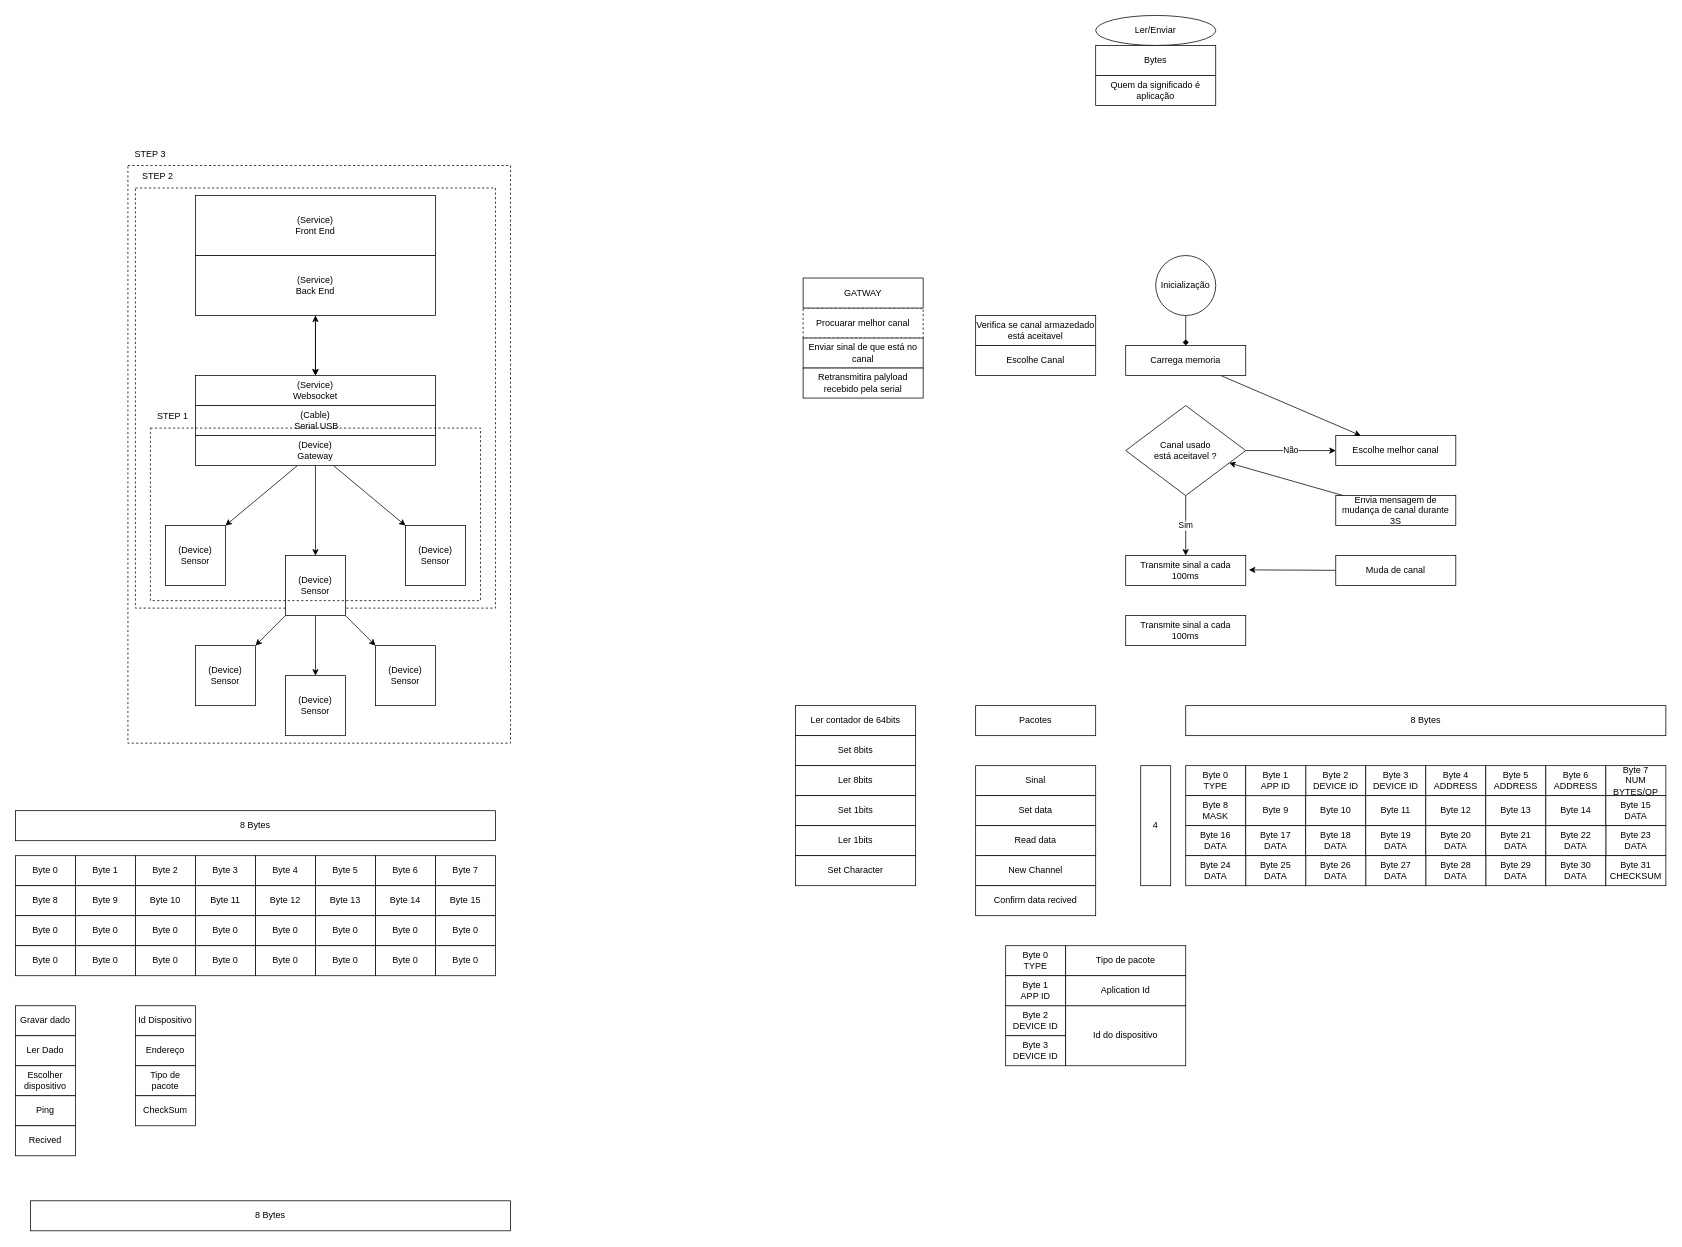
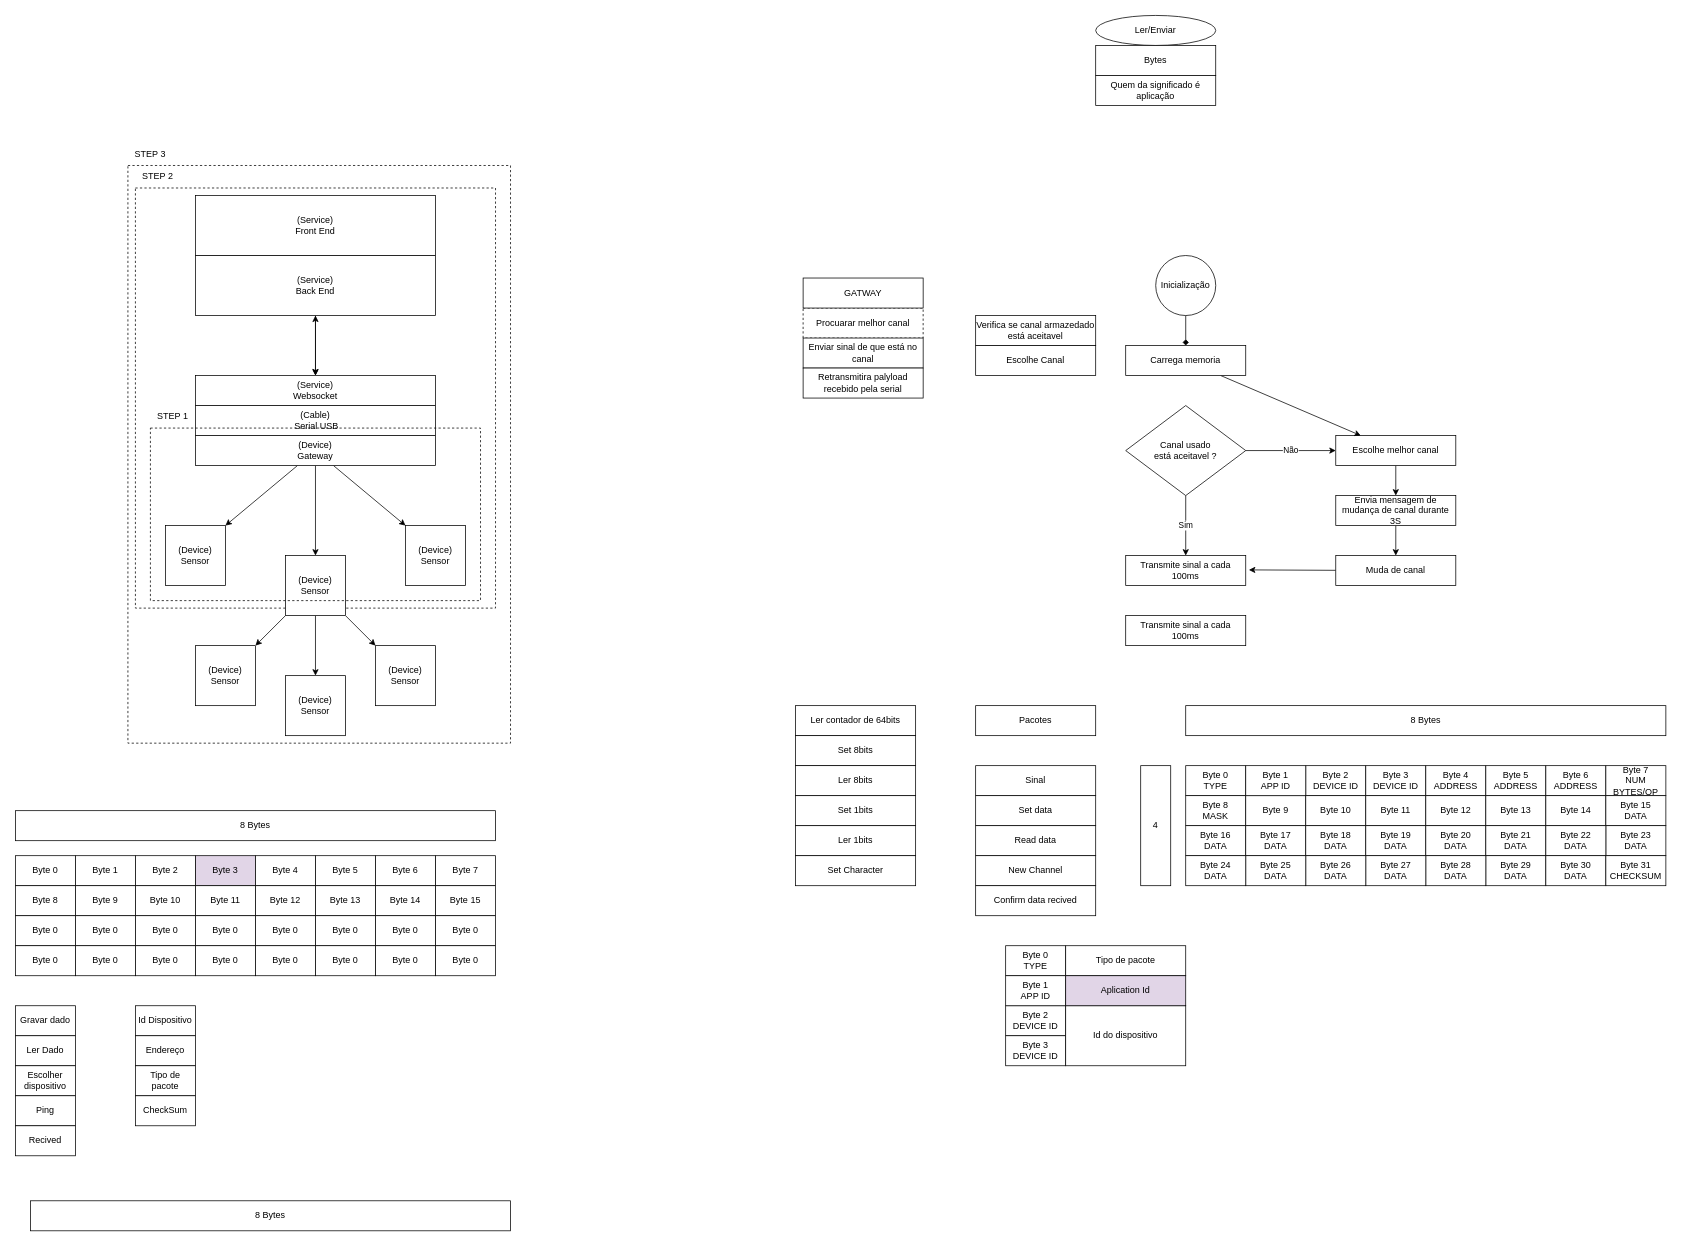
edge "Escolhe melhor canal" -> "Envia mensagem de mudança de canal durante 3S": added
edge "Envia mensagem de mudança de canal durante 3S" -> "Canal usado está aceitavel ?": now "Envia mensagem de mudança de canal durante 3S" -> "Muda de canal"
node "Byte 3": fillcolor #ffffff -> #e1d5e7
node "Aplication Id": fillcolor #ffffff -> #e1d5e7
